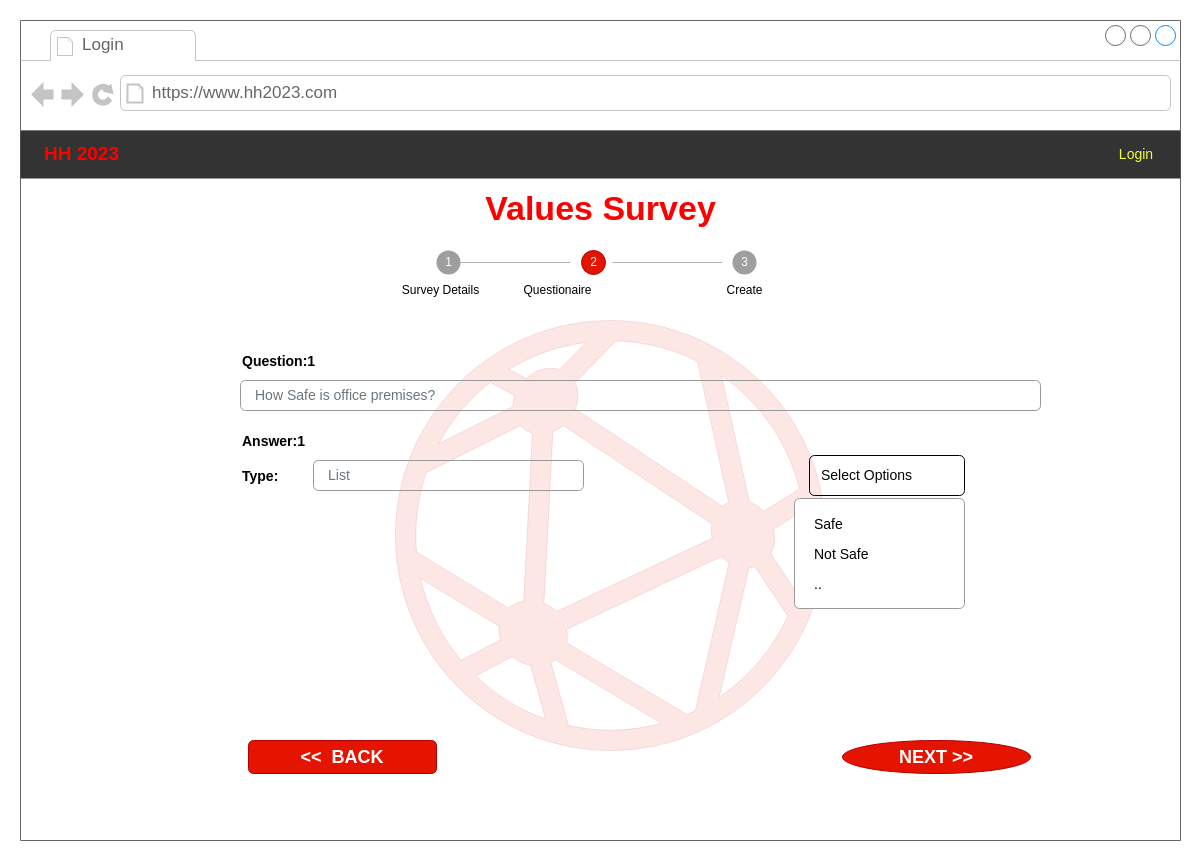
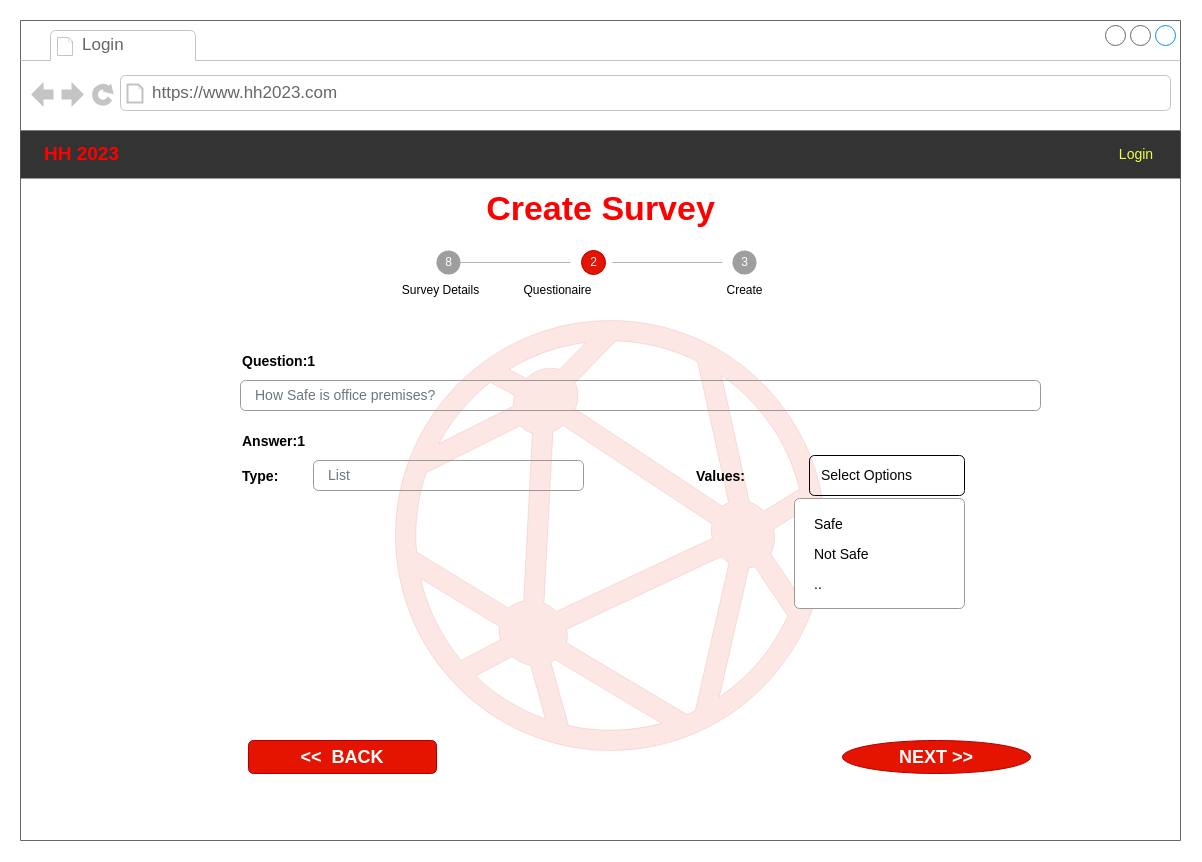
node "Values Survey": label "Values Survey" -> "Create Survey"
node "1": label "1" -> "8"
node "Values:": added
